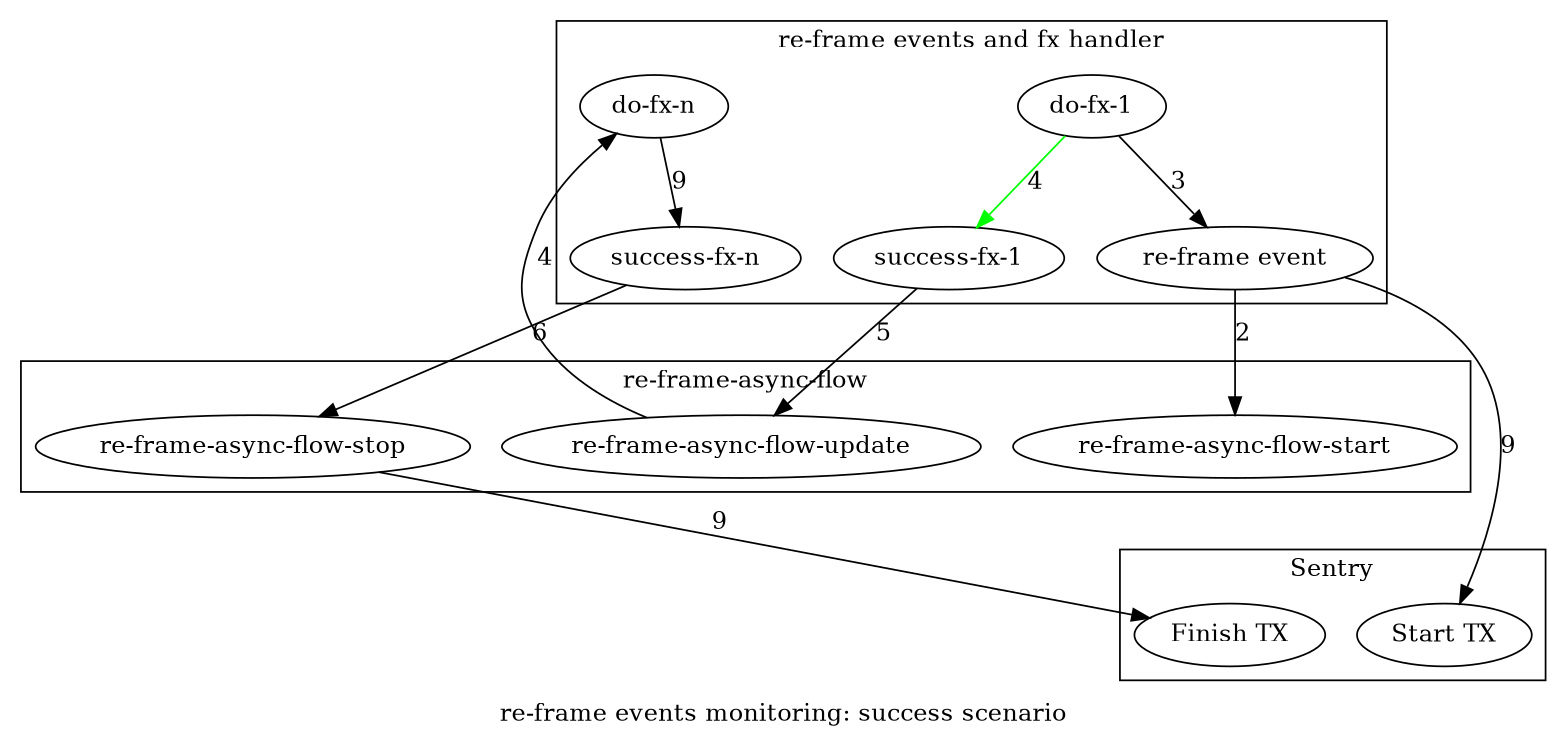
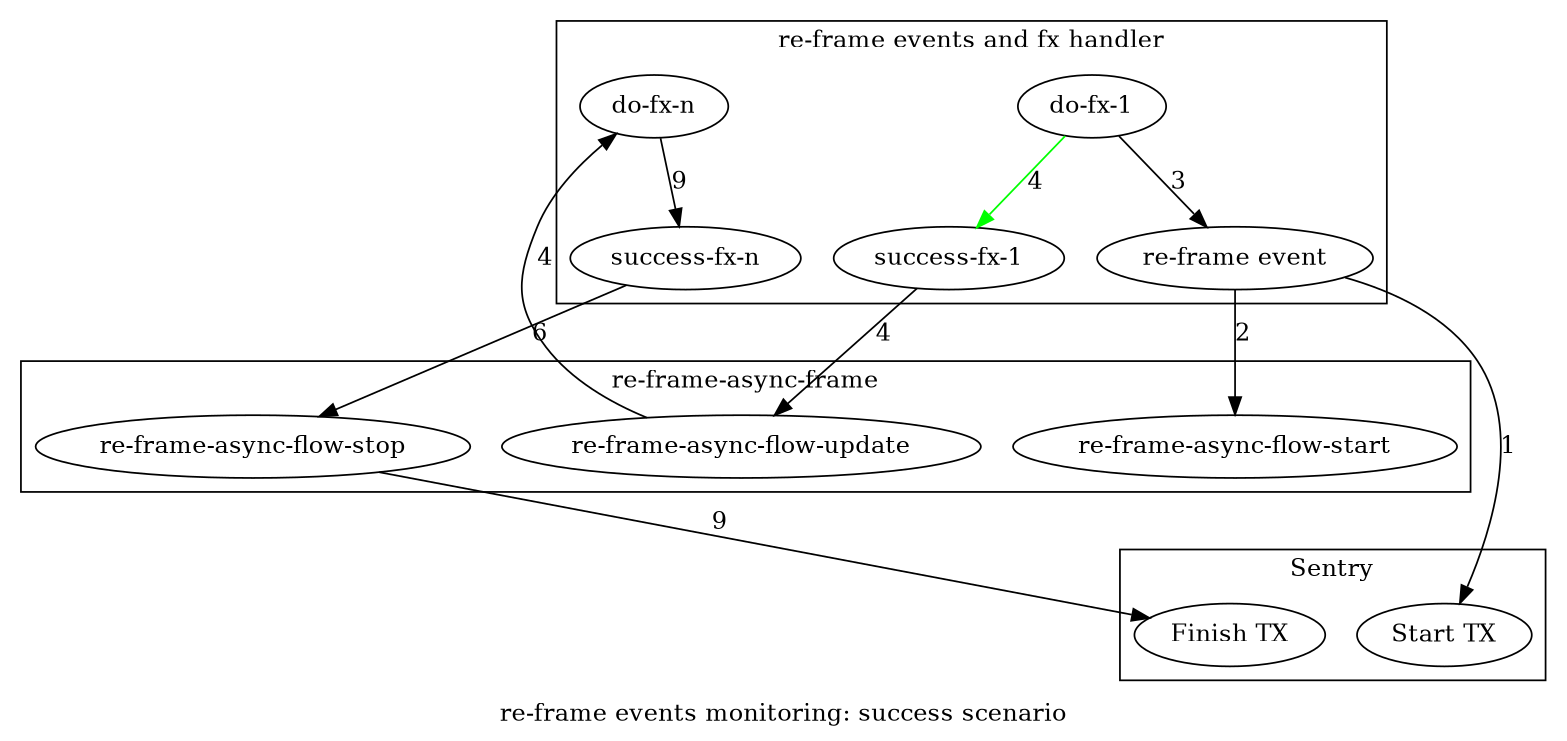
edge "success-fx-1" -> "re-frame-async-flow-update": label "5" -> "4"
cluster "re-frame-async-flow": label "re-frame-async-flow" -> "re-frame-async-frame"
edge "re-frame event" -> "Start TX": label "9" -> "1"
